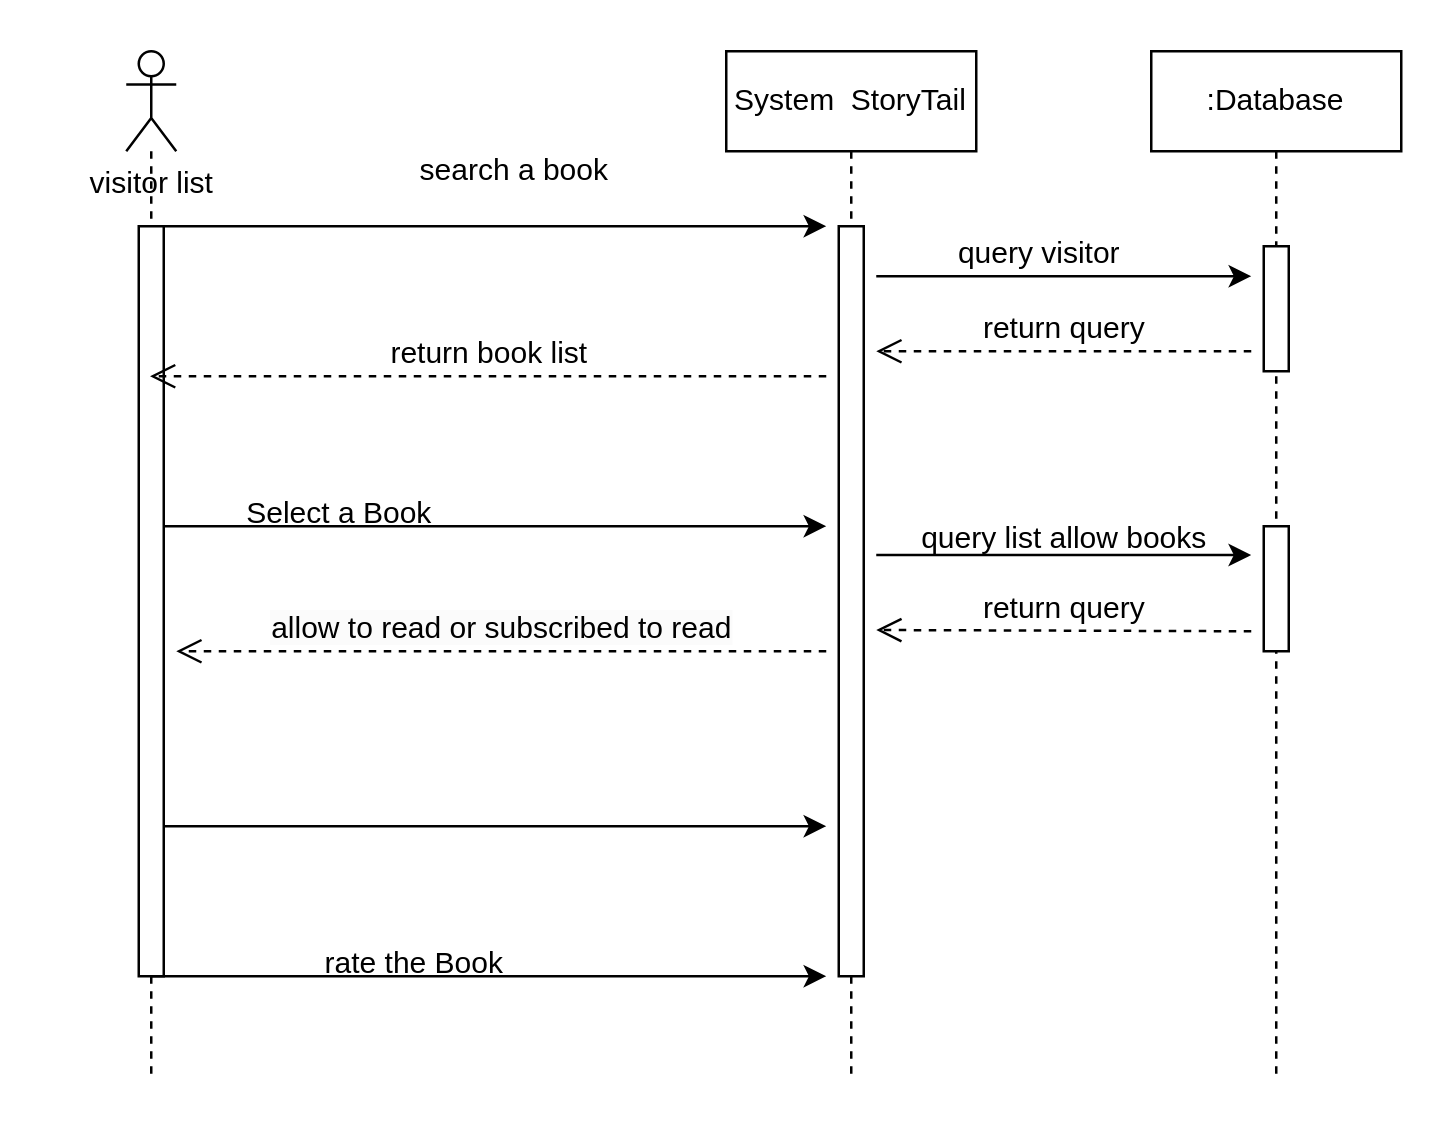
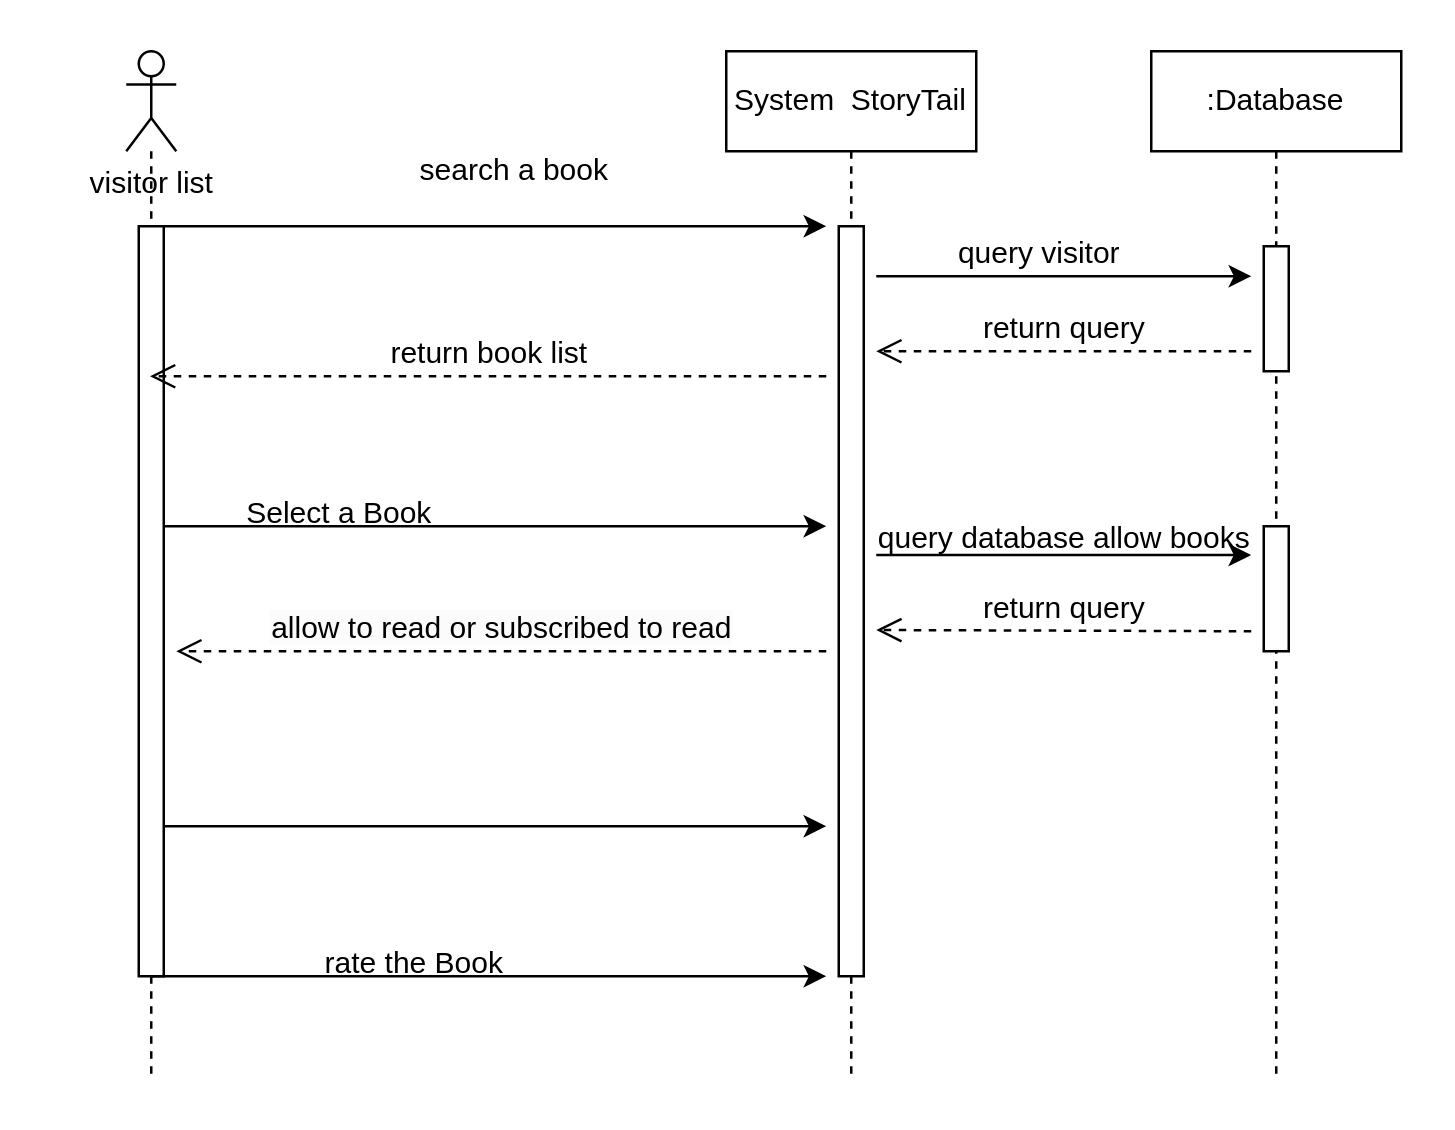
node "query list allow books": label "query list allow books" -> "query database allow books"
